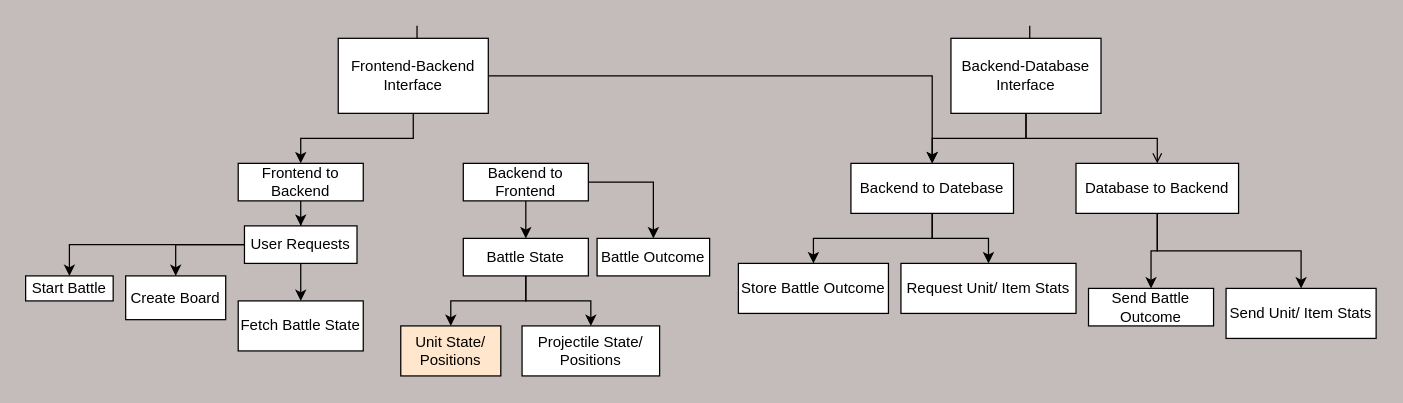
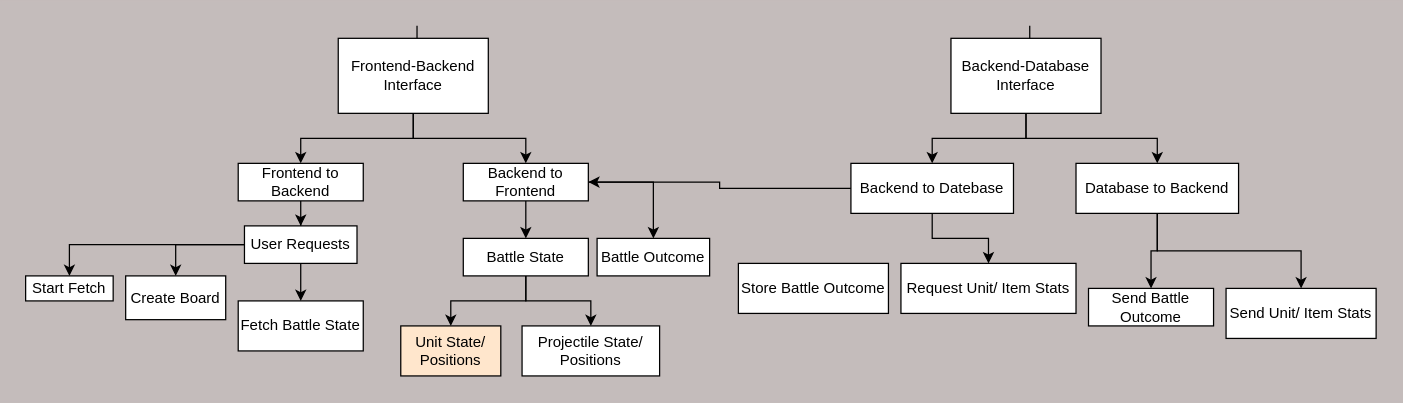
edge "Frontend-Backend Interface" -> "Backend to Datebase": now "Frontend-Backend Interface" -> "Backend to Frontend"
edge "Backend-Database Interface" -> "Database to Backend": arrowhead open -> classic
edge "Backend to Datebase" -> "Store Battle Outcome": now "Backend to Datebase" -> "Backend to Frontend"
node "Start Battle": label "Start Battle" -> "Start Fetch"
